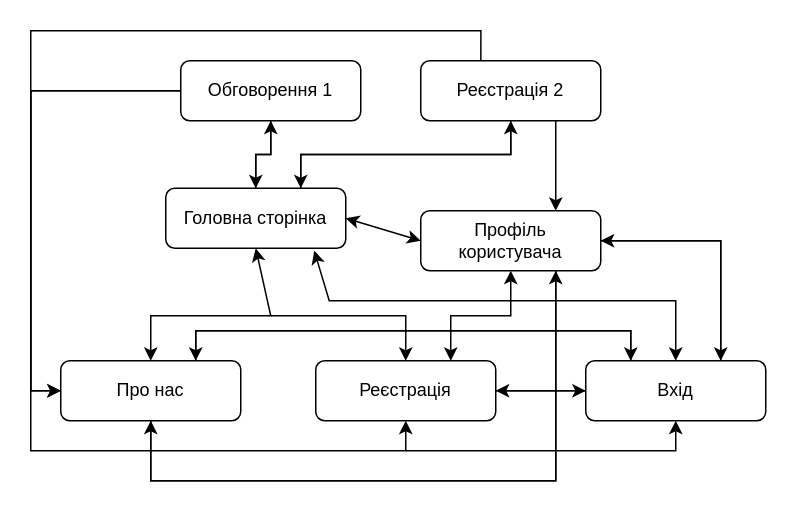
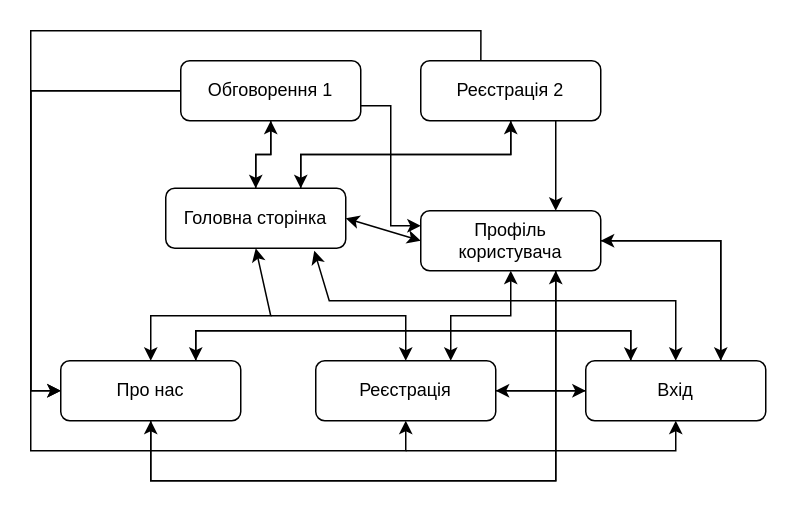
edge "Обговорення 1" -> "Профіль користувача": added
